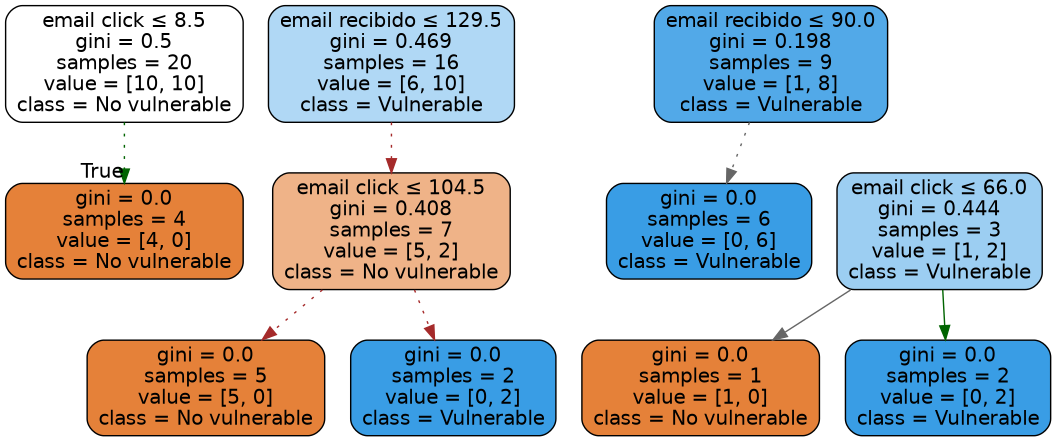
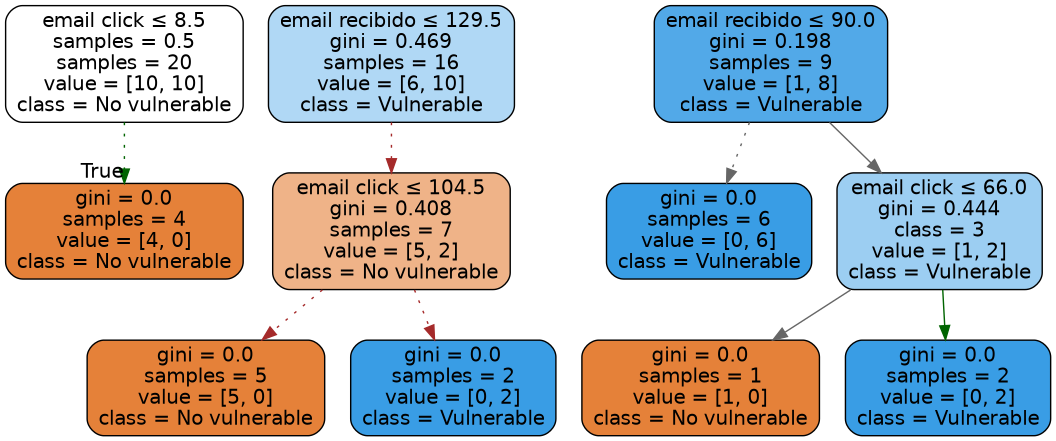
node "email click ≤ 8.5": text "gini = 0.5" -> "samples = 0.5"
edge "email recibido ≤ 90.0" -> "email click ≤ 66.0": added
node "email click ≤ 66.0": text "samples = 3" -> "class = 3"
